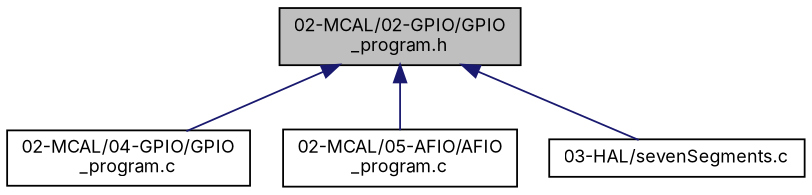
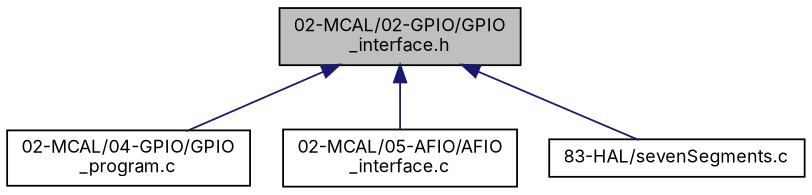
node "02-MCAL/02-GPIO/GPIO _program.h": label "02-MCAL/02-GPIO/GPIO _program.h" -> "02-MCAL/02-GPIO/GPIO _interface.h"
node "02-MCAL/05-AFIO/AFIO _program.c": label "02-MCAL/05-AFIO/AFIO _program.c" -> "02-MCAL/05-AFIO/AFIO _interface.c"
node "03-HAL/sevenSegments.c": label "03-HAL/sevenSegments.c" -> "83-HAL/sevenSegments.c"
